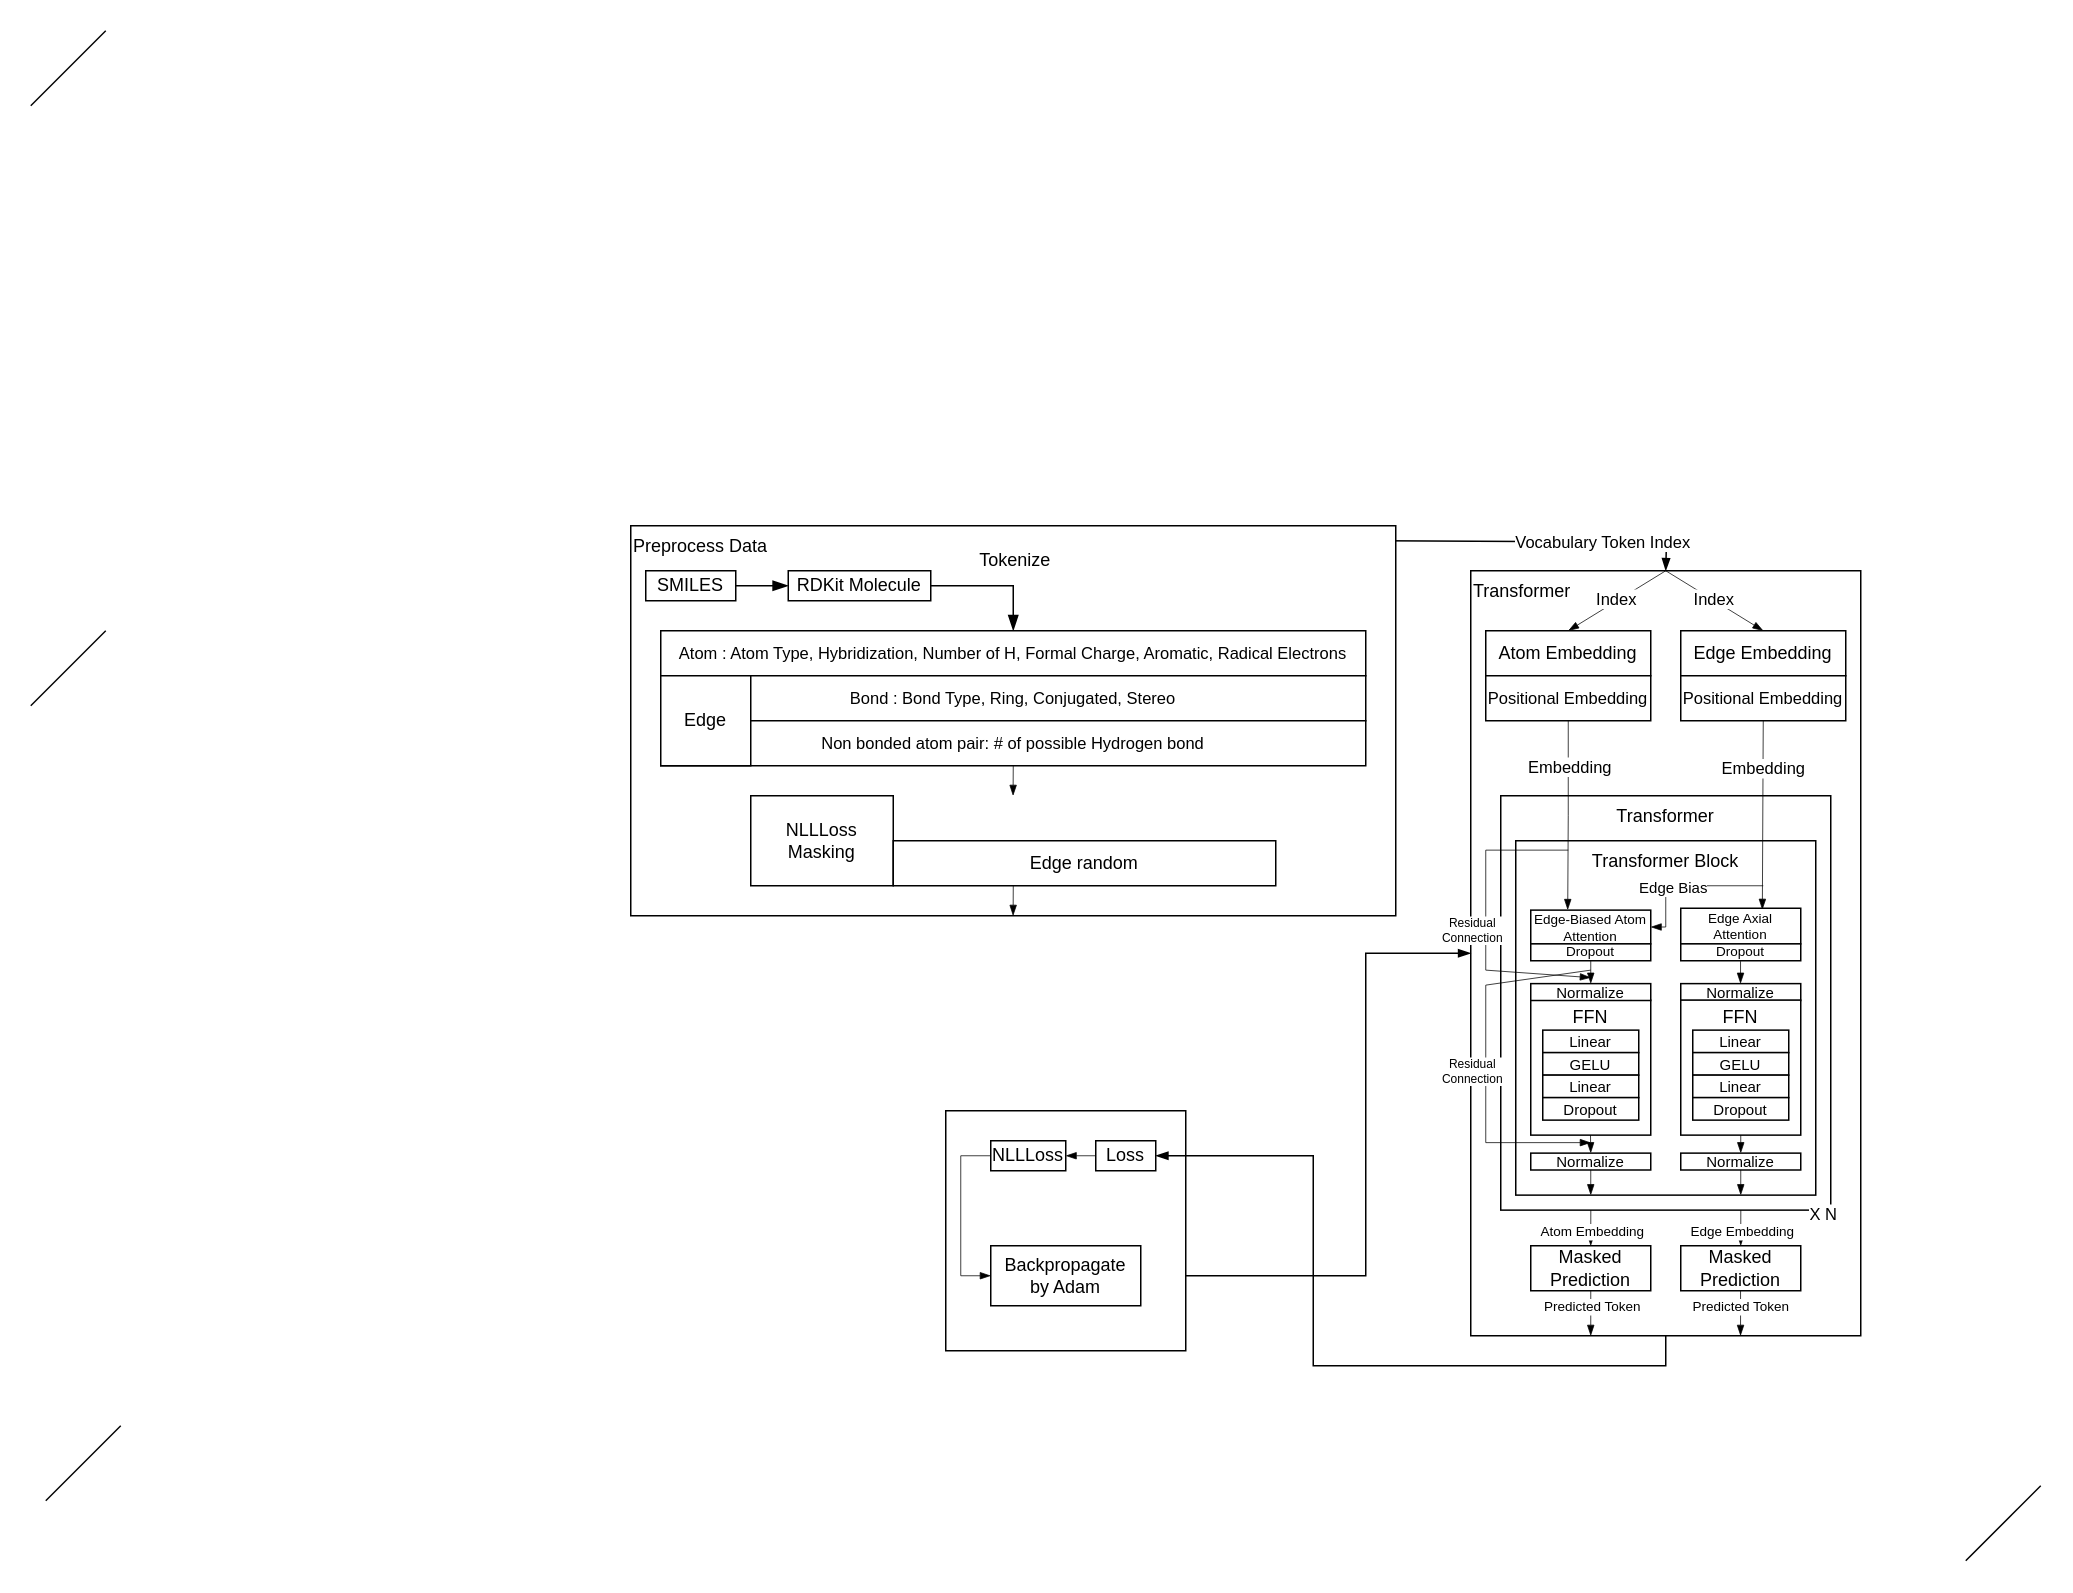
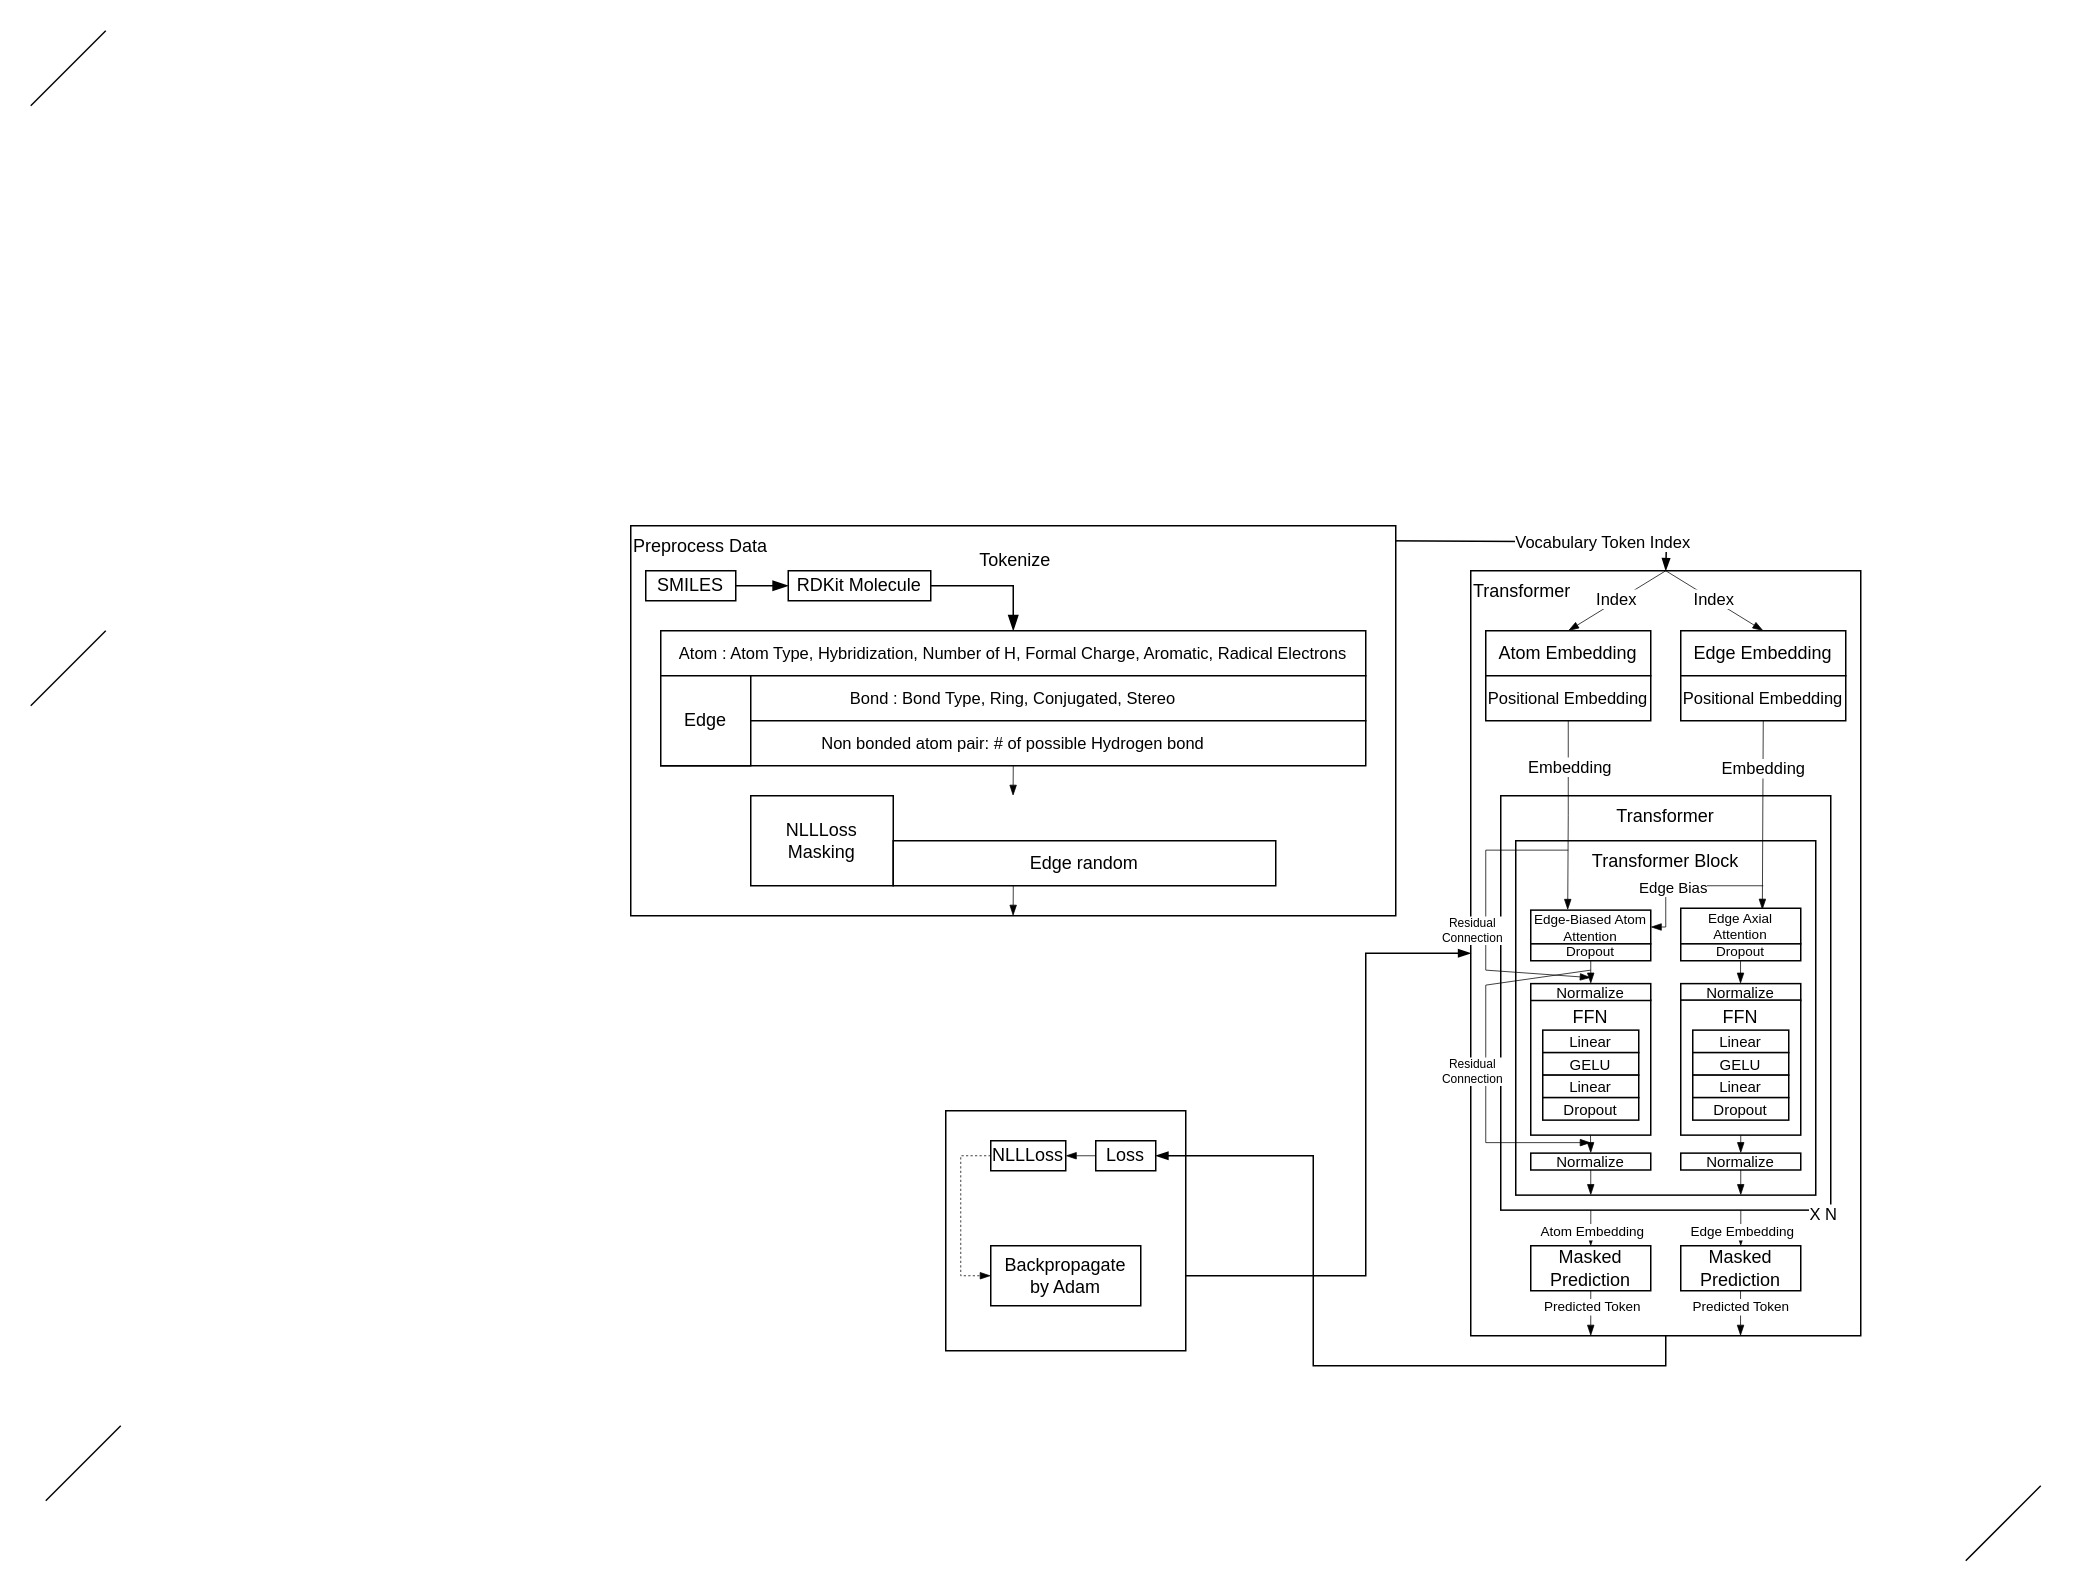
edge "NLLLoss" -> "Backpropagate by Adam": style solid -> dashed
